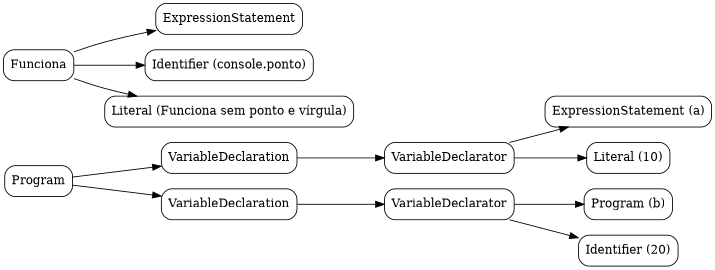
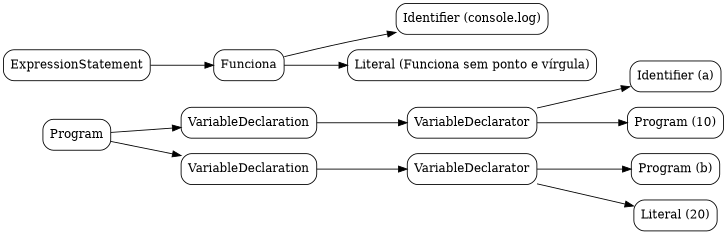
edge "Funciona" -> "ExpressionStatement": reversed
node "Identifier (console.ponto)": label "Identifier (console.ponto)" -> "Identifier (console.log)"
node "ExpressionStatement (a)": label "ExpressionStatement (a)" -> "Identifier (a)"
node "Literal (10)": label "Literal (10)" -> "Program (10)"
node "Identifier (20)": label "Identifier (20)" -> "Literal (20)"
